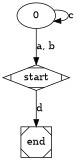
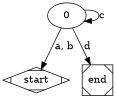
edge "start" -> "end": now "0" -> "end"
